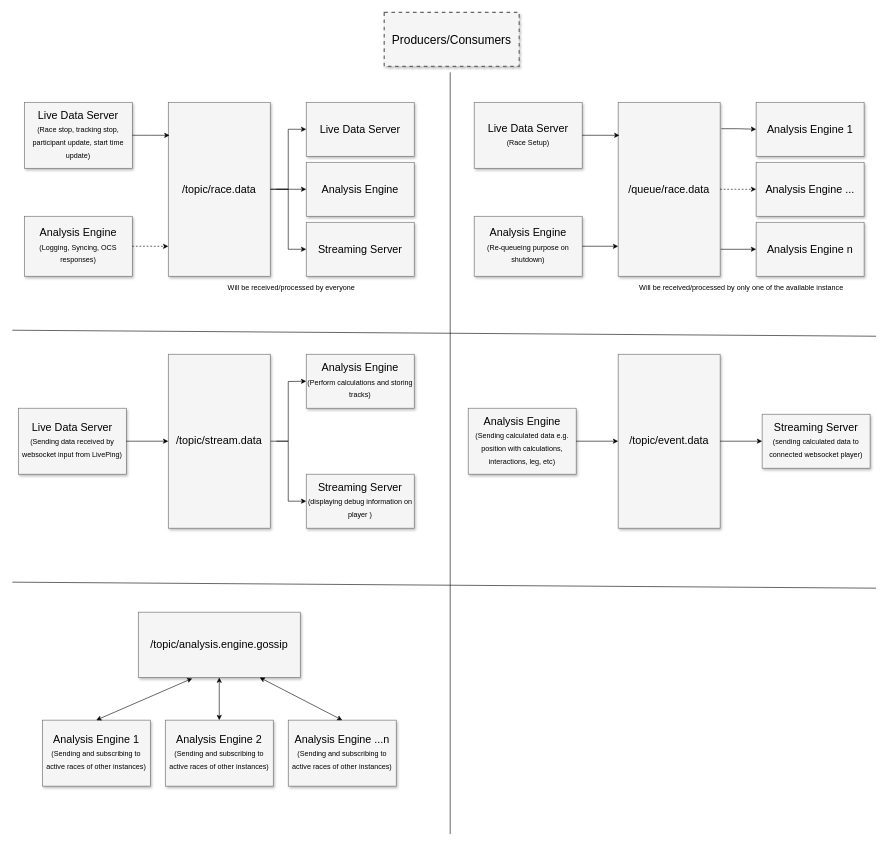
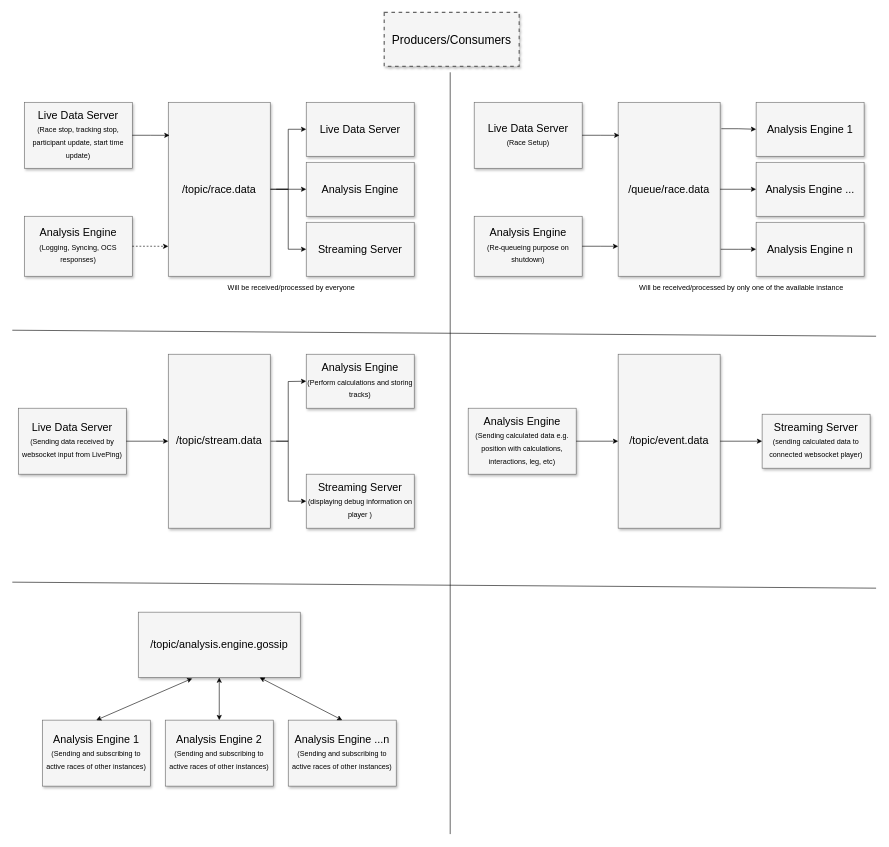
edge "/queue/race.data" -> "Analysis Engine ...": style dashed -> solid
